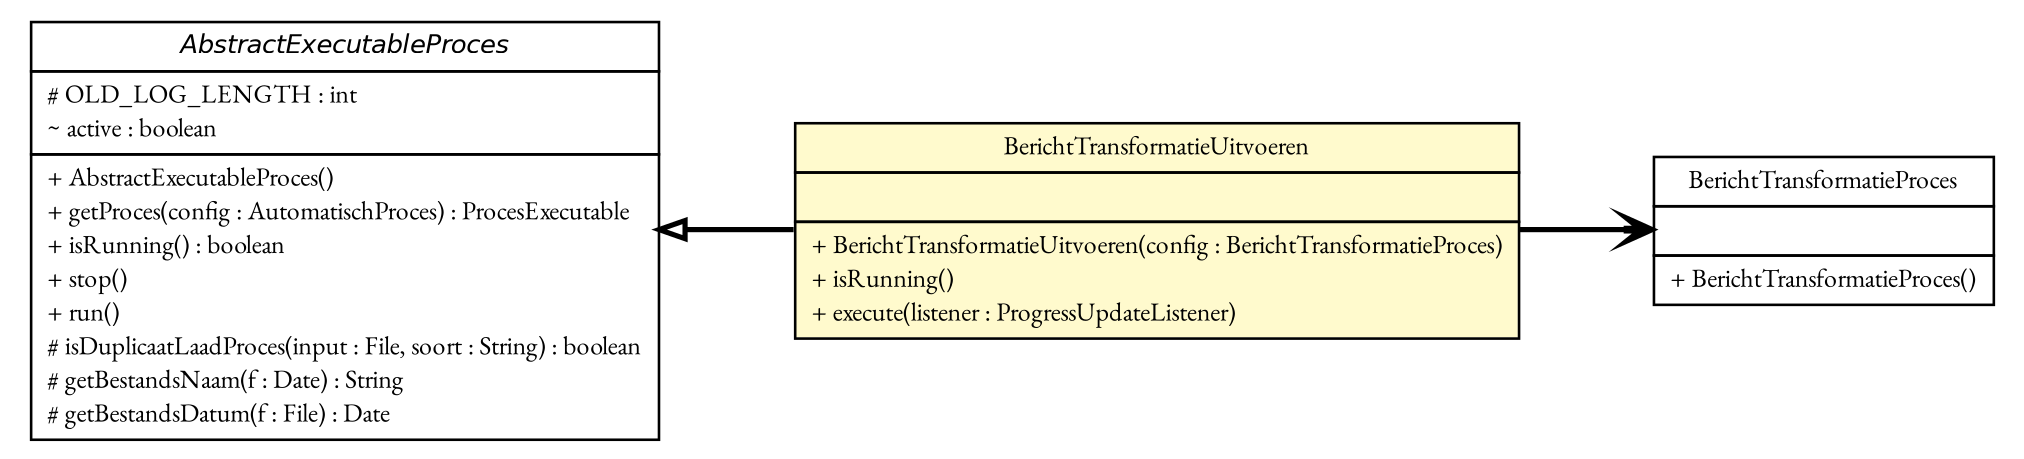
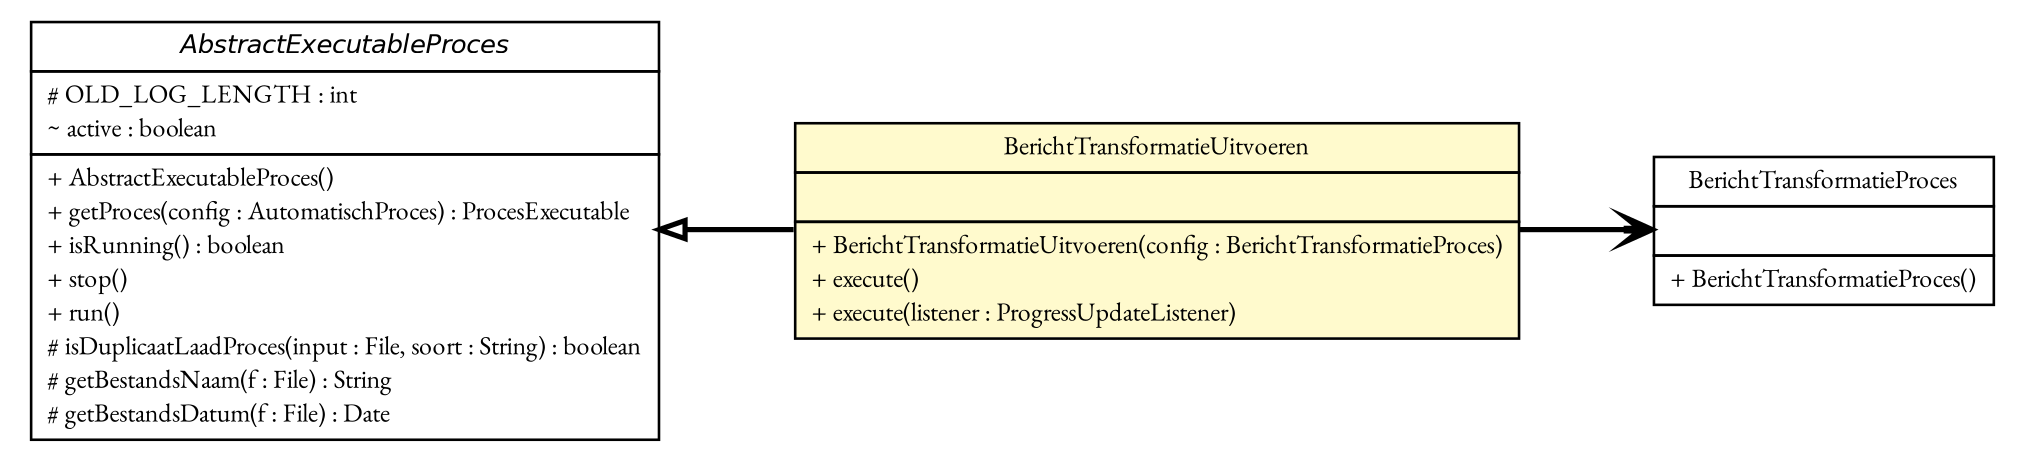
node "BerichtTransformatieUitvoeren": text "+ isRunning()" -> "+ execute()"
node "AbstractExecutableProces": text "# getBestandsNaam(f : Date) : String" -> "# getBestandsNaam(f : File) : String"
